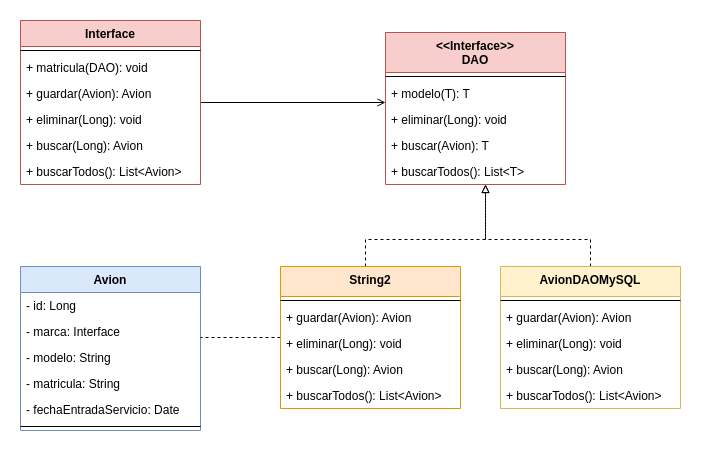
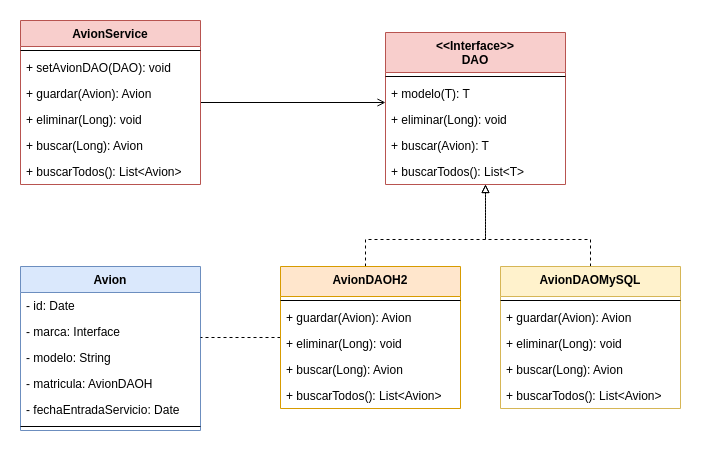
node "Interface": label "Interface" -> "AvionService"
node "+ matricula(DAO): void": label "+ matricula(DAO): void" -> "+ setAvionDAO(DAO): void"
node "String2": label "String2" -> "AvionDAOH2"
node "- id: Long": label "- id: Long" -> "- id: Date"
node "- matricula: String": label "- matricula: String" -> "- matricula: AvionDAOH"
